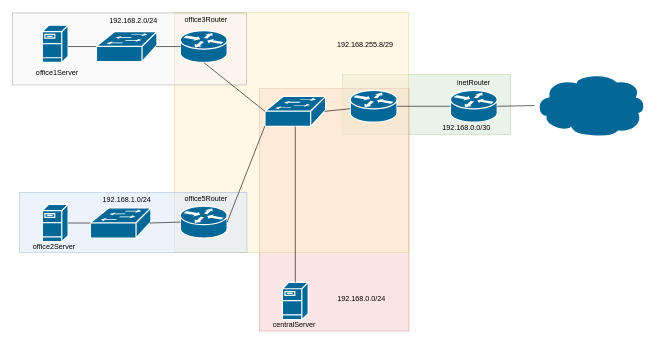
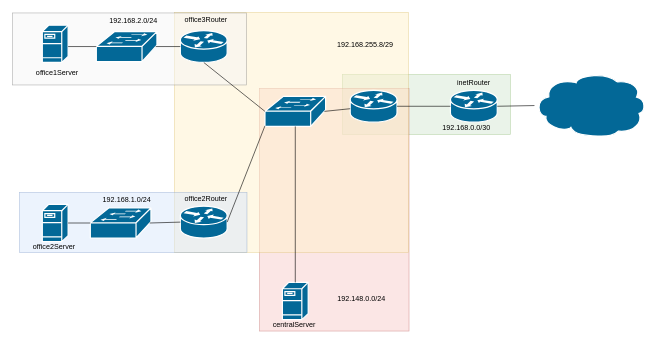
node "office5Router": label "office5Router" -> "office2Router"
node "192.168.0.0/24": label "192.168.0.0/24" -> "192.148.0.0/24"
